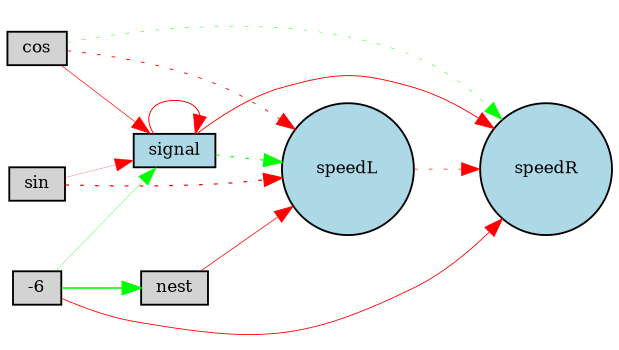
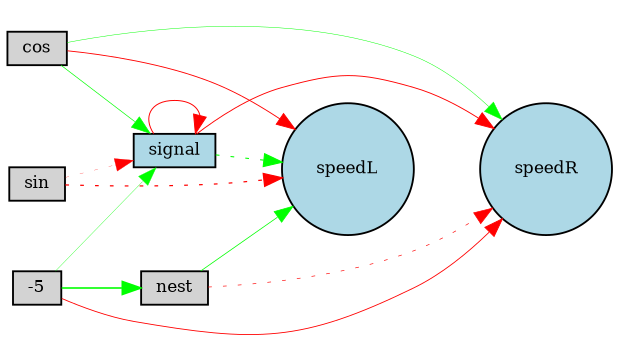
edge "cos" -> "speedR": style dotted -> solid
edge "cos" -> "speedL": style dotted -> solid
edge "cos" -> "signal": color red -> green
edge "speedL" -> "speedR": now "nest" -> "speedR"
edge "sin" -> "signal": style solid -> dotted
edge "nest" -> "speedL": color red -> green
node "-6": label "-6" -> "-5"
